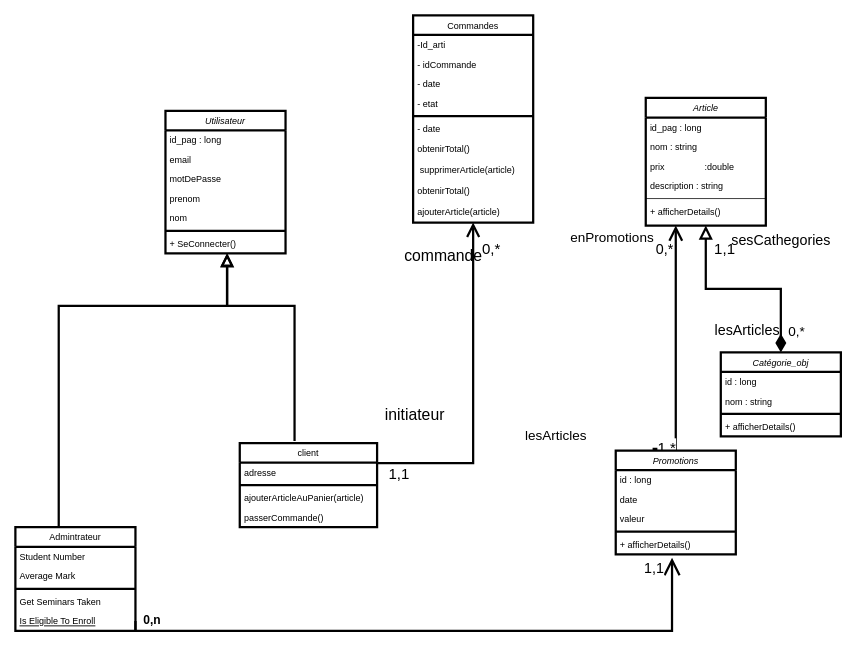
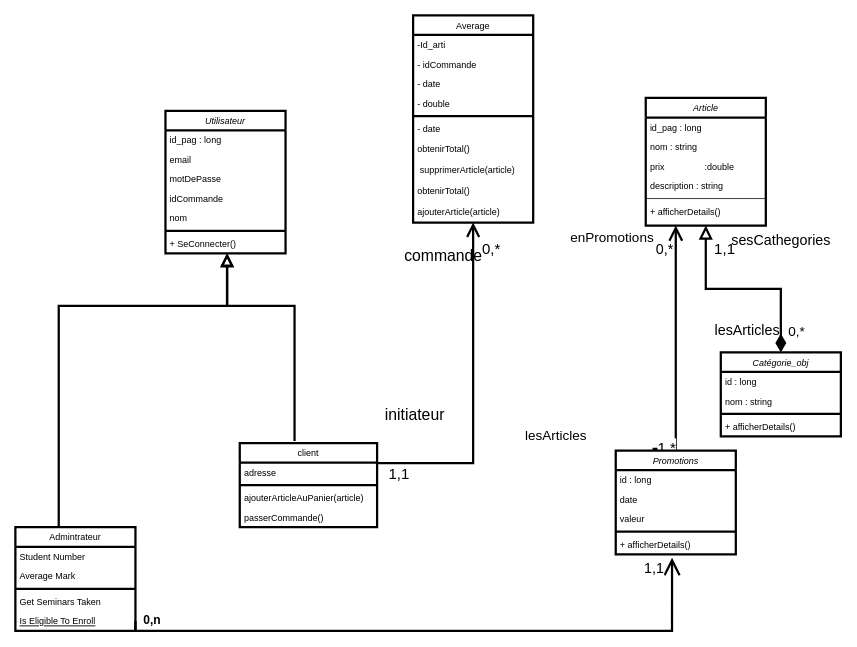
node "Commandes": label "Commandes" -> "Average"
node "- etat": label "- etat" -> "- double"
node "prenom": label "prenom" -> "idCommande"
